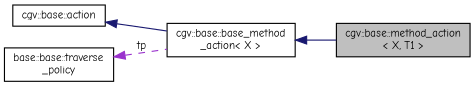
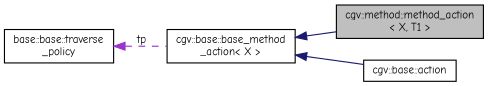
edge "cgv::base::base_method _action< X >" -> "cgv::base::action": reversed
node "cgv::base::method_action < X, T1 >": label "cgv::base::method_action < X, T1 >" -> "cgv::method::method_action < X, T1 >"
